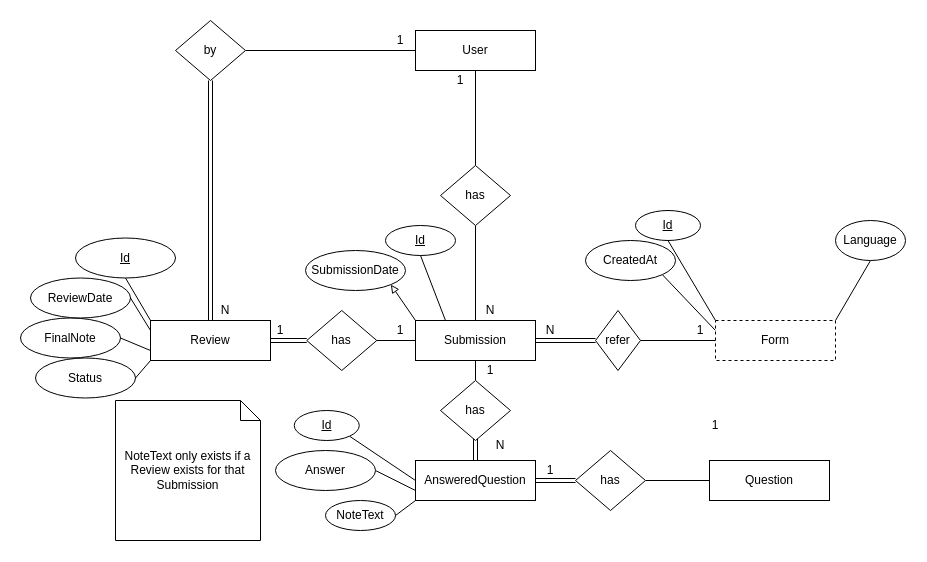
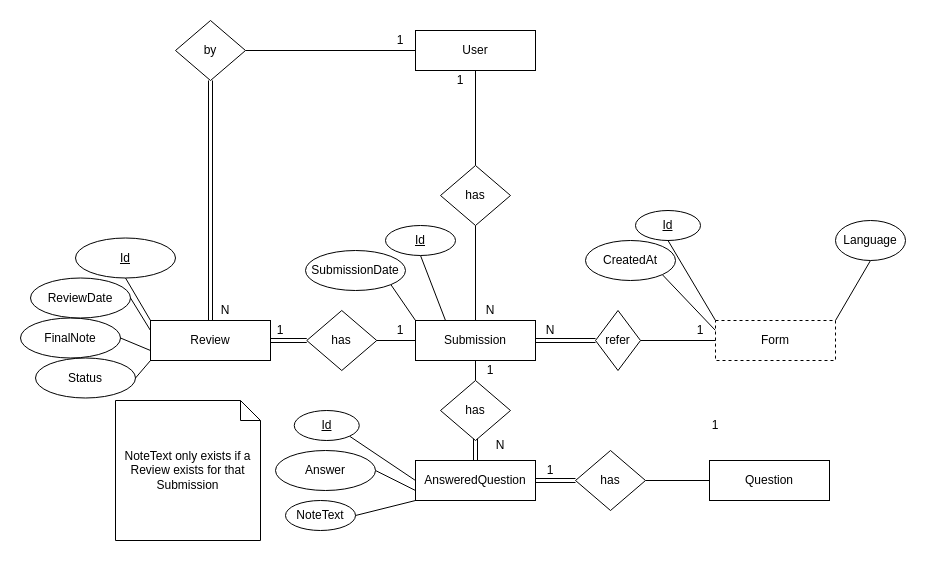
edge "Submission" -> "SubmissionDate": arrowhead block -> none
node "NoteText": moved (361, 516) -> (321, 516)
